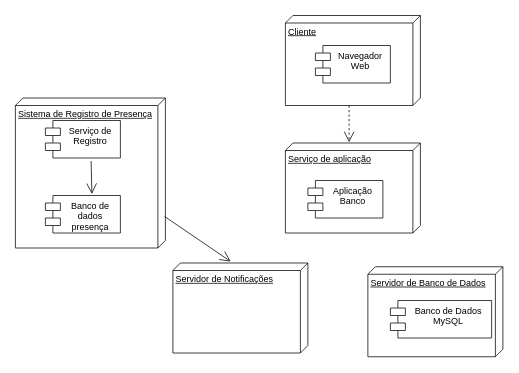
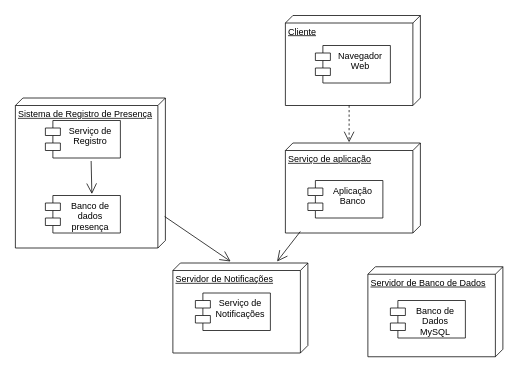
edge "Serviço de aplicação" -> "Servidor de Notificações": added
node "Serviço de Notificações": added
node "Banco de Dados MySQL": size 101x38 -> 75x38
